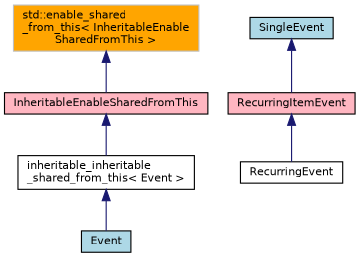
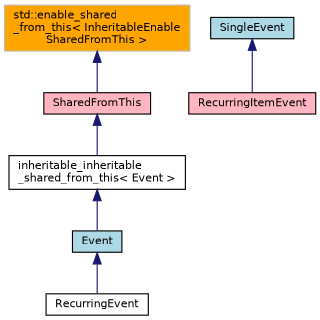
node "InheritableEnableSharedFromThis": label "InheritableEnableSharedFromThis" -> "SharedFromThis"
edge "RecurringEvent" -> "RecurringItemEvent": now "RecurringEvent" -> "Event"
